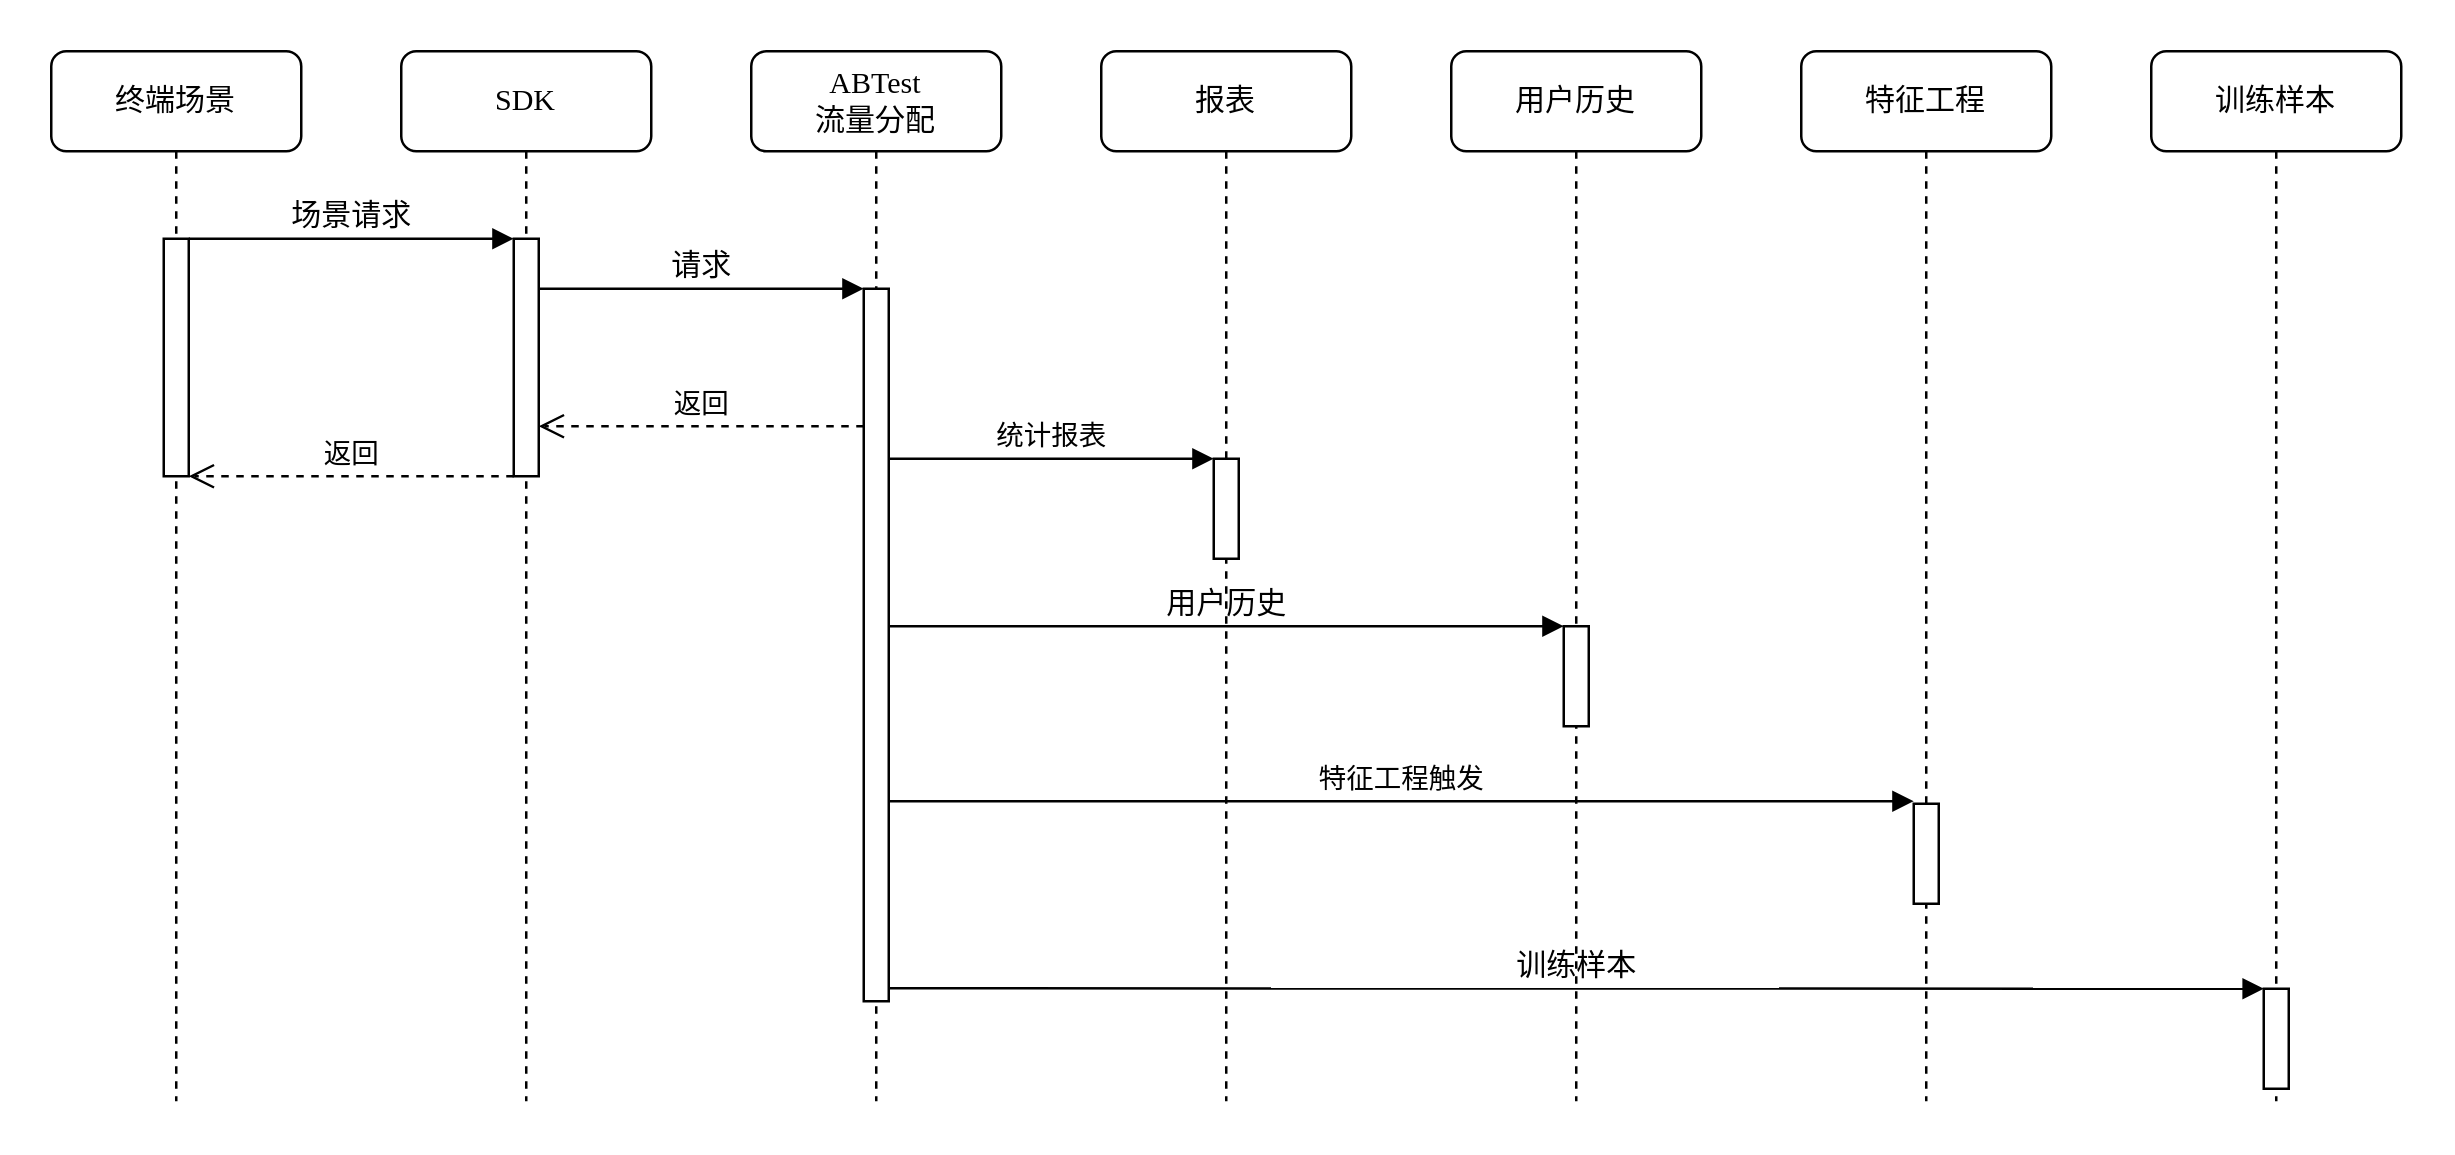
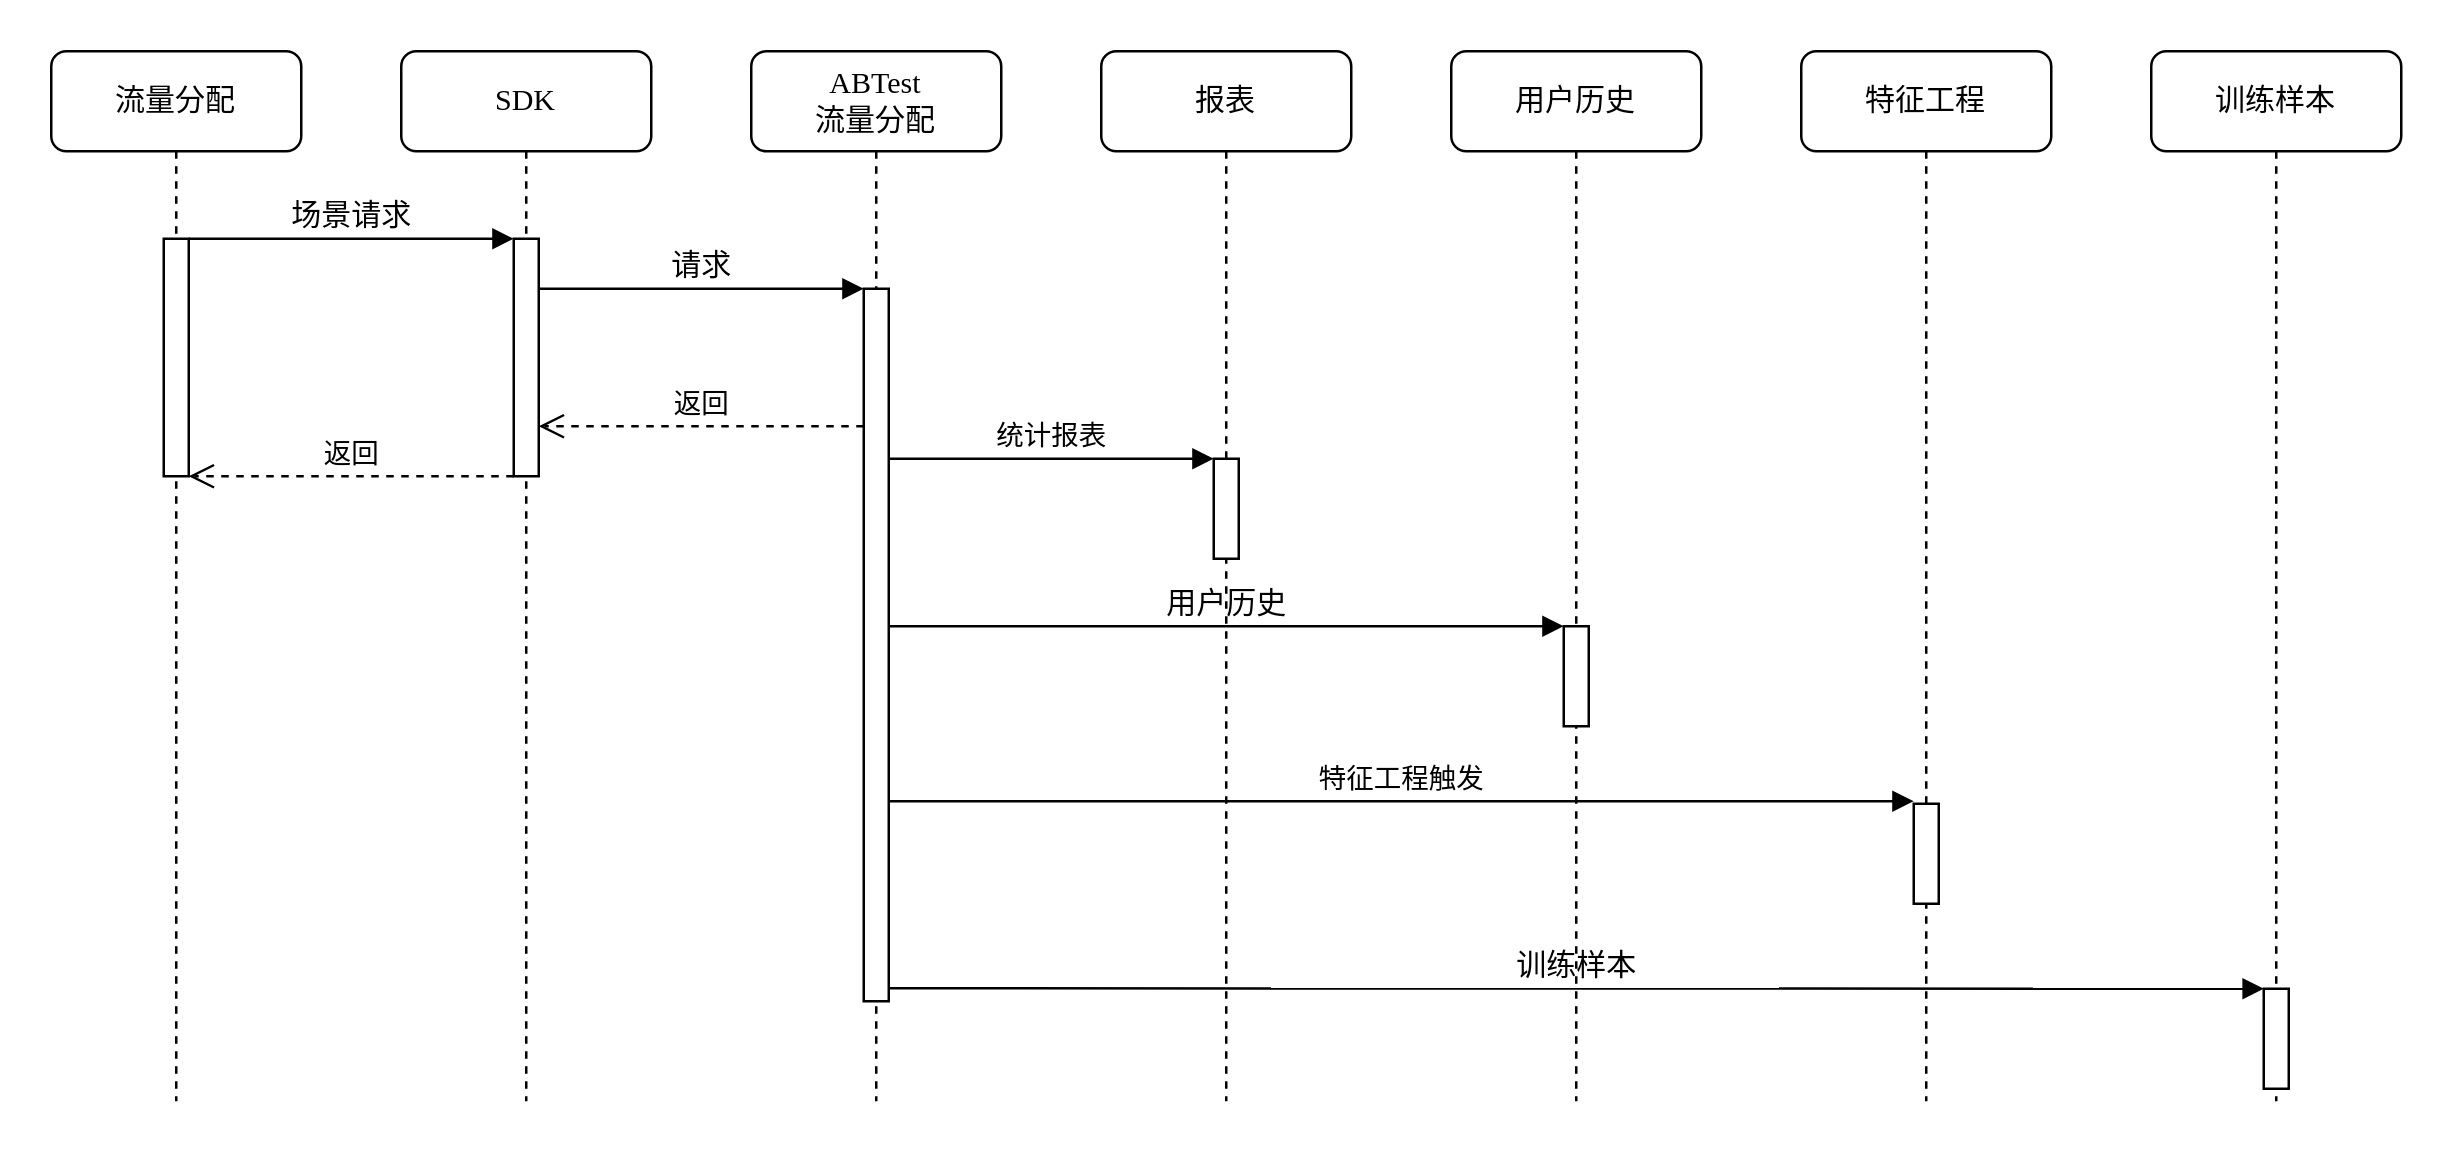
node "终端场景": label "终端场景" -> "流量分配"
